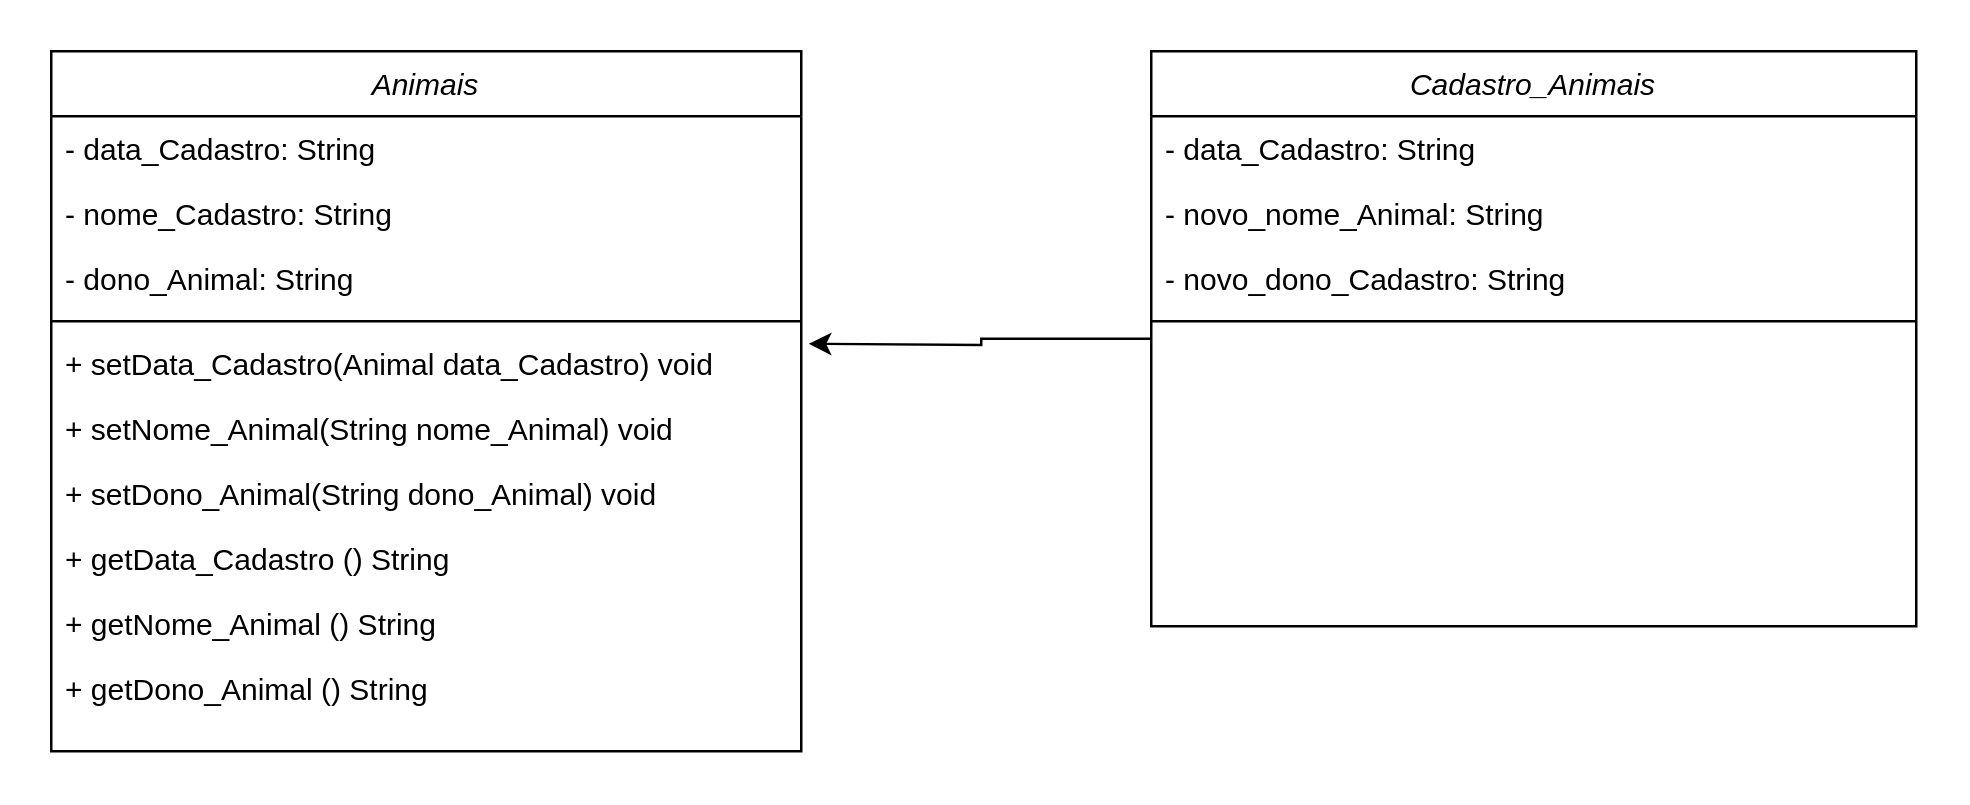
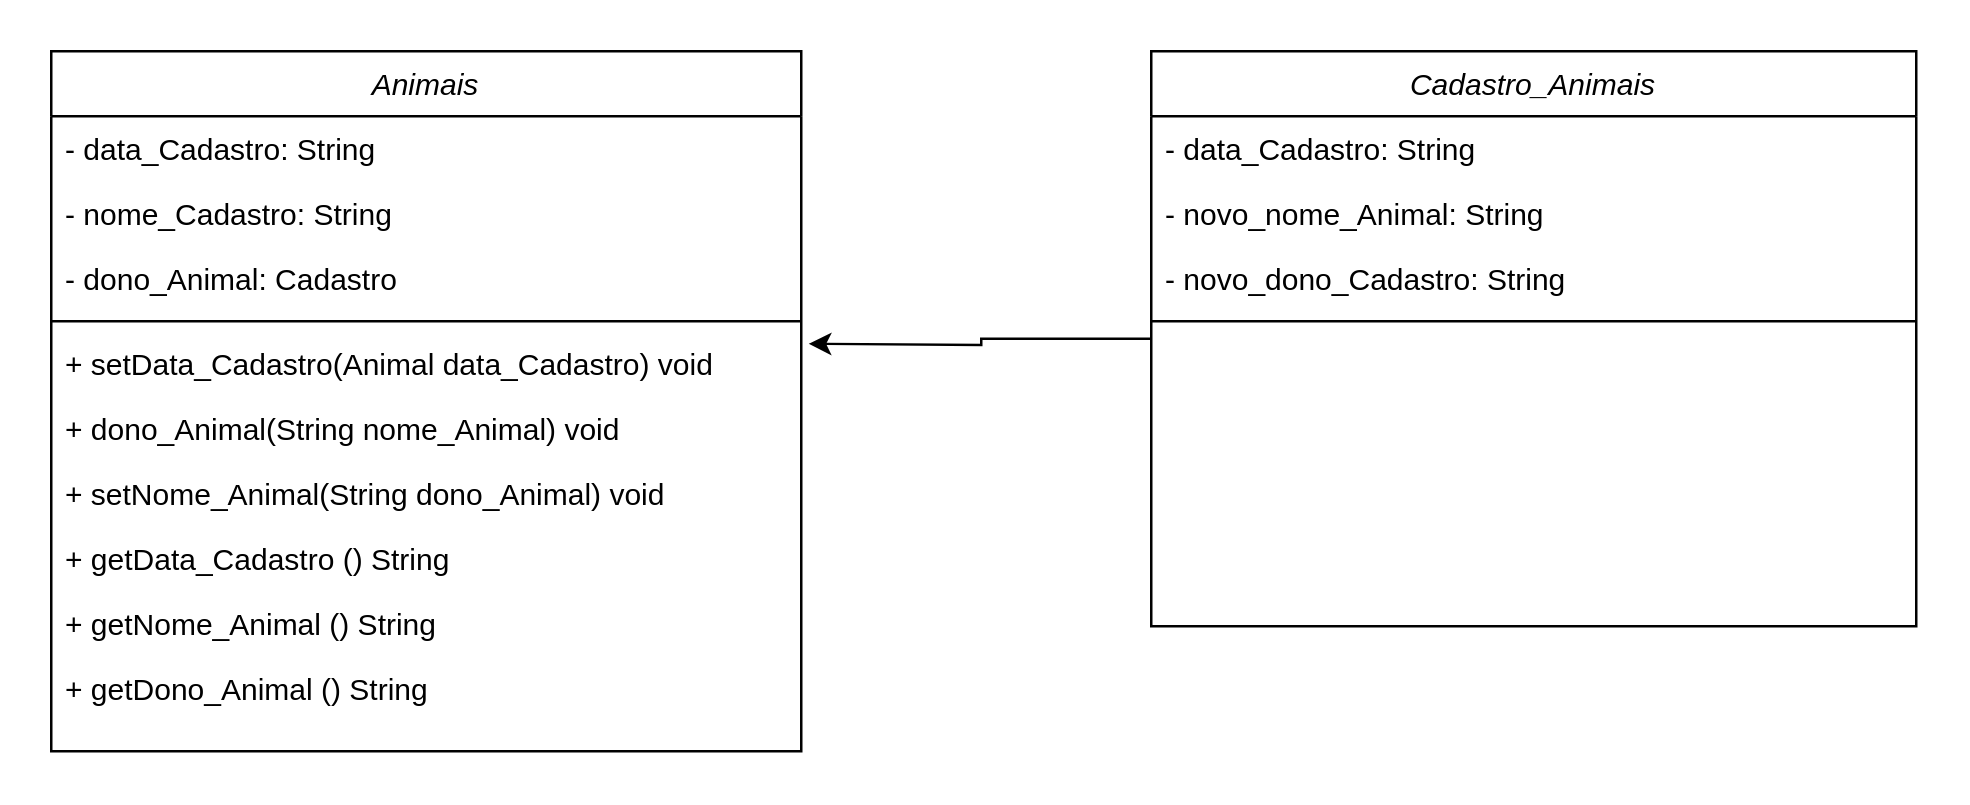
node "- dono_Animal: String": label "- dono_Animal: String" -> "- dono_Animal: Cadastro"
node "+ setNome_Animal(String nome_Animal) void": label "+ setNome_Animal(String nome_Animal) void" -> "+ dono_Animal(String nome_Animal) void"
node "+ setDono_Animal(String dono_Animal) void": label "+ setDono_Animal(String dono_Animal) void" -> "+ setNome_Animal(String dono_Animal) void"
